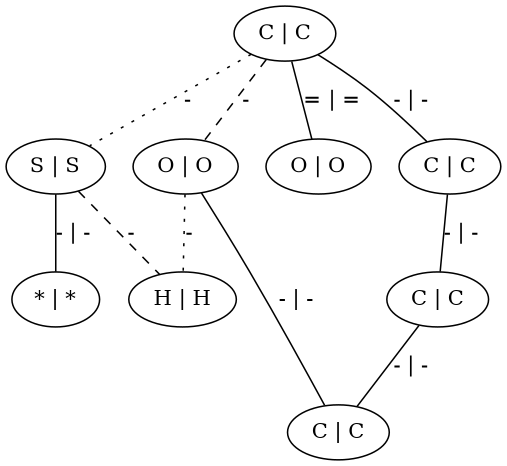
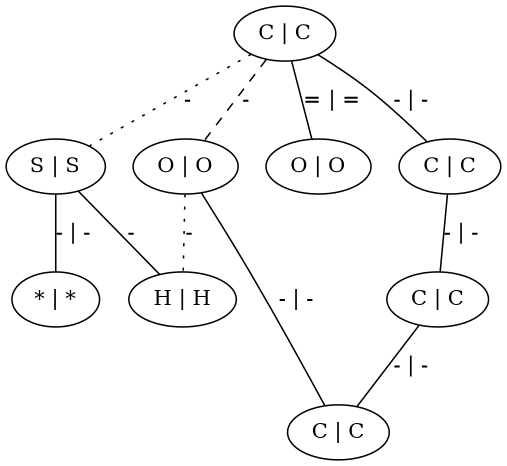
edge "S | S" -- "H | H": style dashed -> solid
